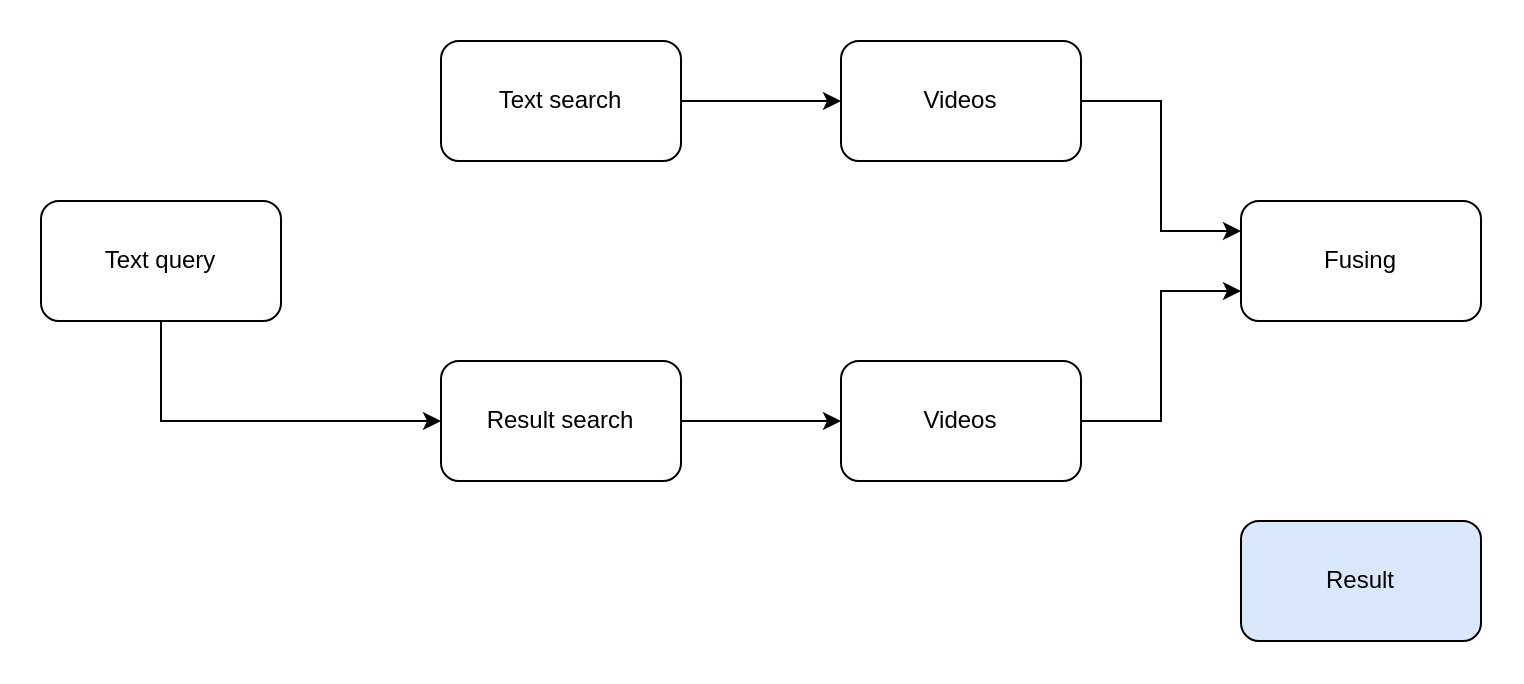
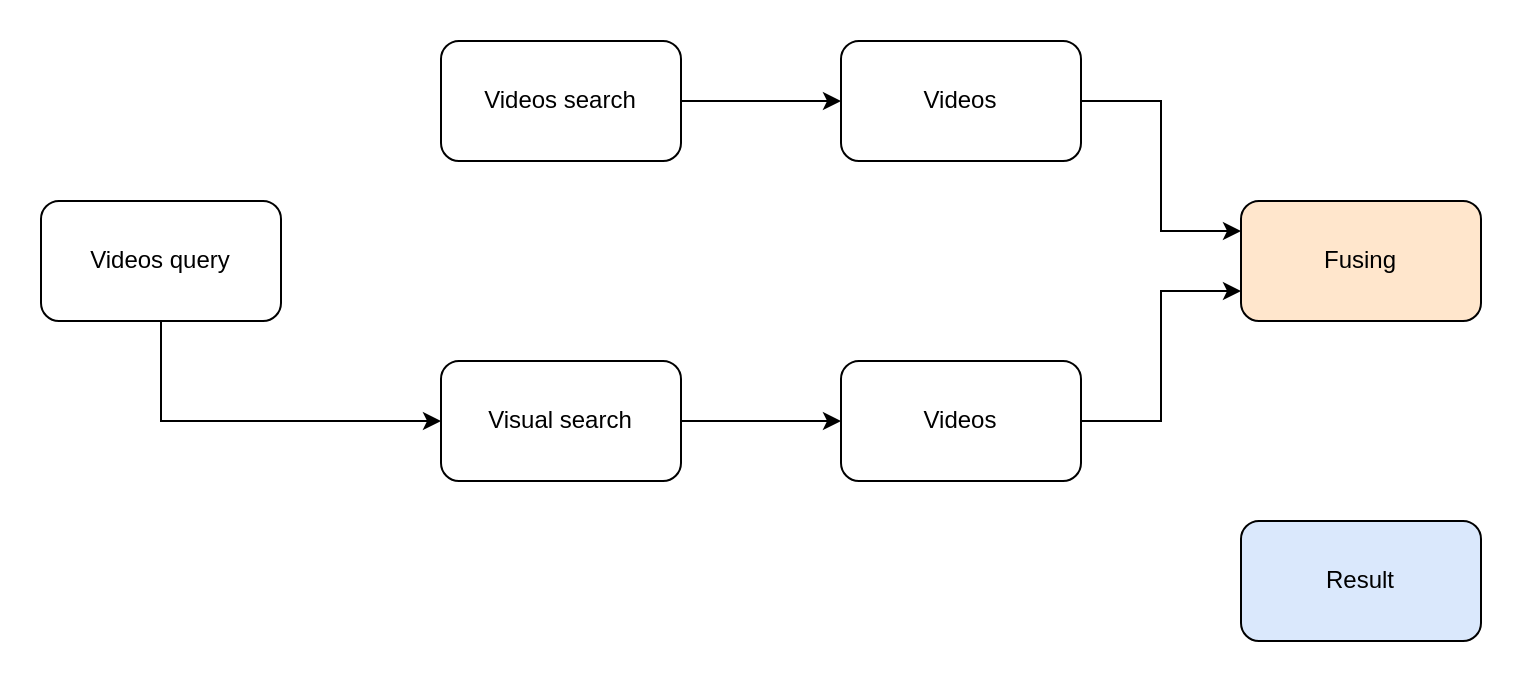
node "Text search": label "Text search" -> "Videos search"
node "Text query": label "Text query" -> "Videos query"
node "Fusing": fillcolor #ffffff -> #ffe6cc
node "Result search": label "Result search" -> "Visual search"
